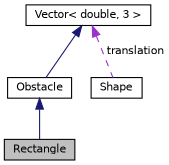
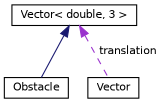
node "Shape": label "Shape" -> "Vector"
node "Rectangle": removed
